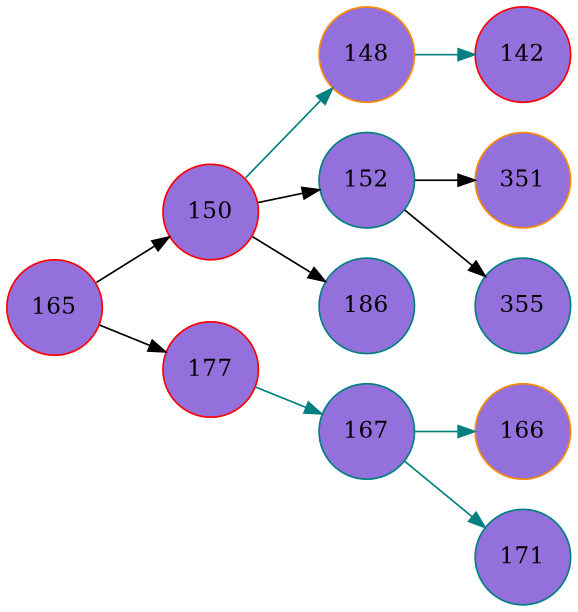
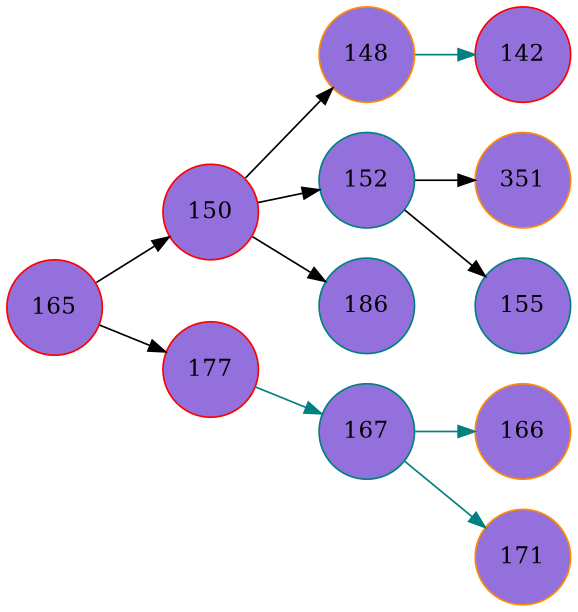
edge "150" -> "148": color teal -> black
node "355": label "355" -> "155"
node "171": color teal -> darkorange
